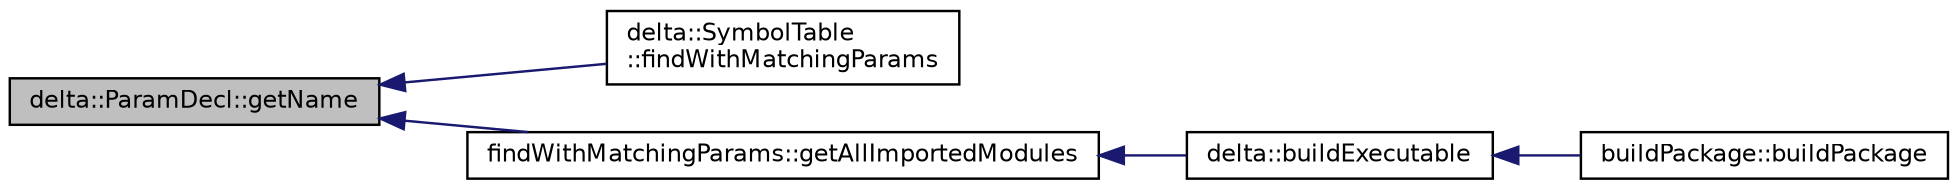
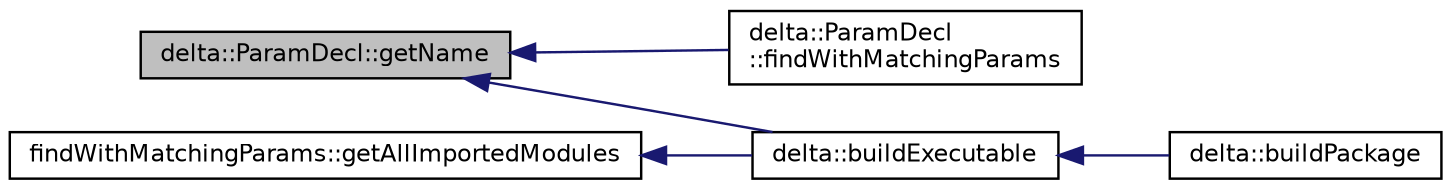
node "delta::SymbolTable ::findWithMatchingParams": label "delta::SymbolTable ::findWithMatchingParams" -> "delta::ParamDecl ::findWithMatchingParams"
edge "findWithMatchingParams::getAllImportedModules" -> "delta::ParamDecl::getName": now "delta::buildExecutable" -> "delta::ParamDecl::getName"
node "buildPackage::buildPackage": label "buildPackage::buildPackage" -> "delta::buildPackage"
